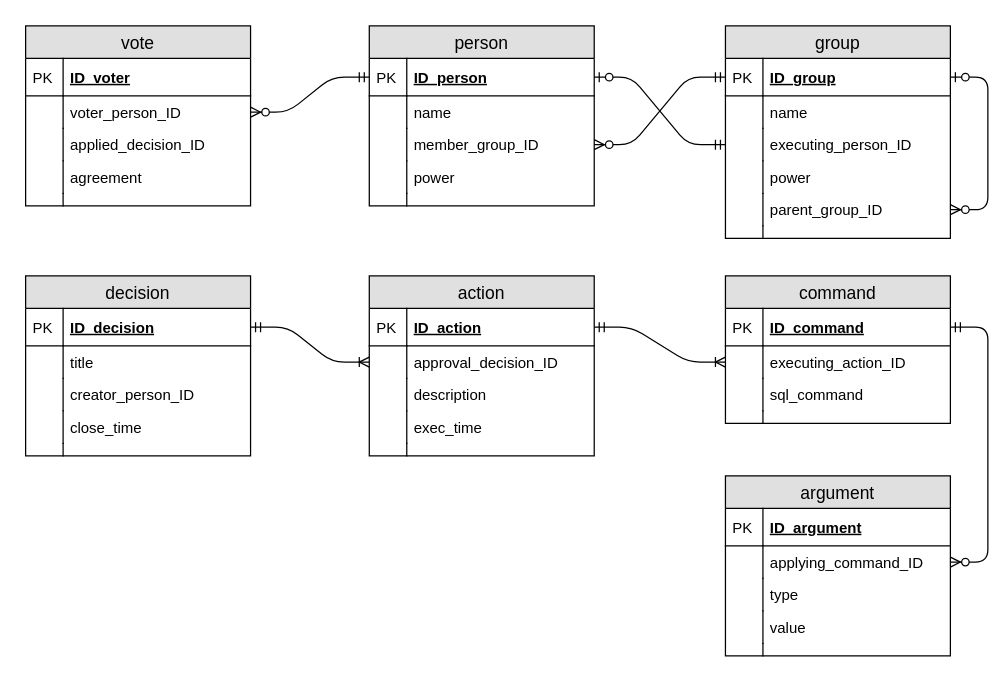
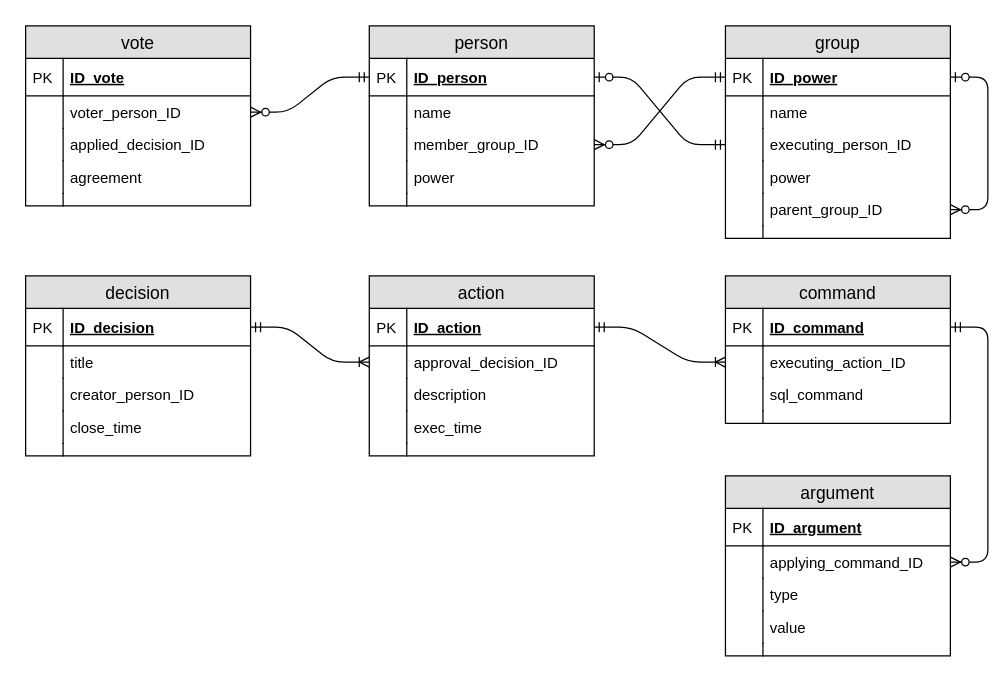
node "ID_voter": label "ID_voter" -> "ID_vote"
node "ID_group": label "ID_group" -> "ID_power"
